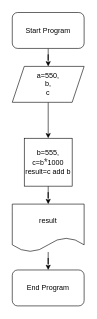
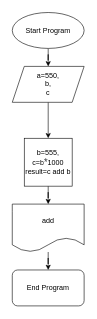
node "Start Program": shape rounded rectangle -> ellipse
node "result": label "result" -> "add"
